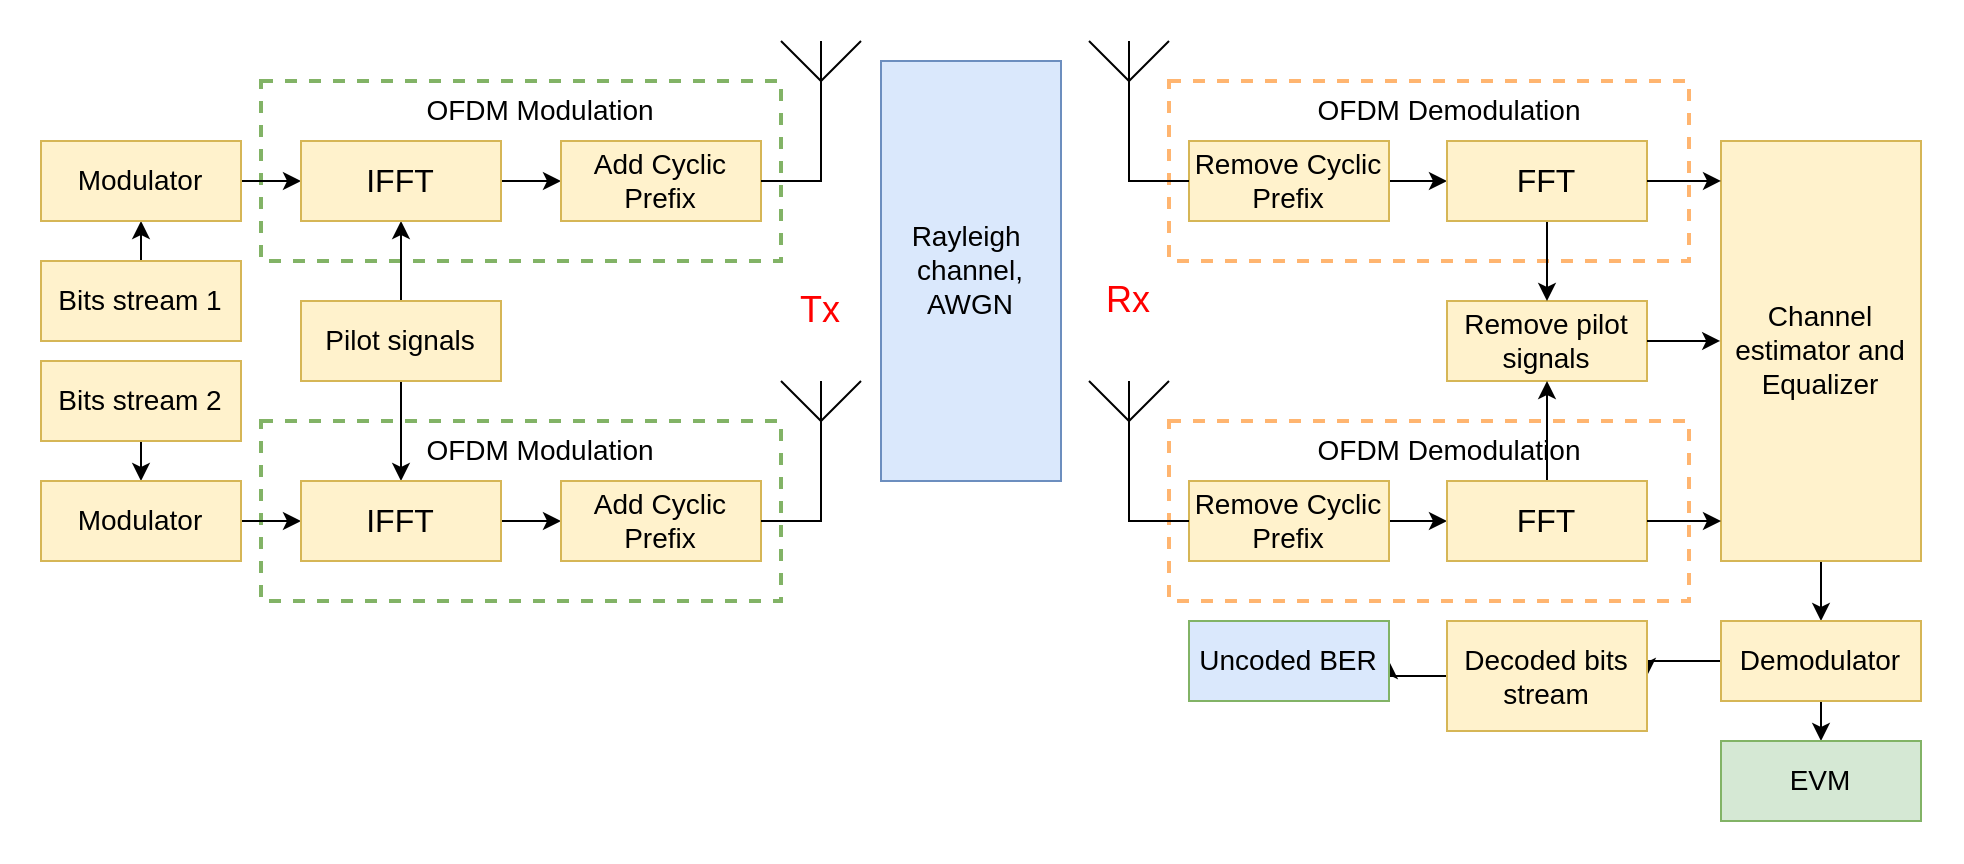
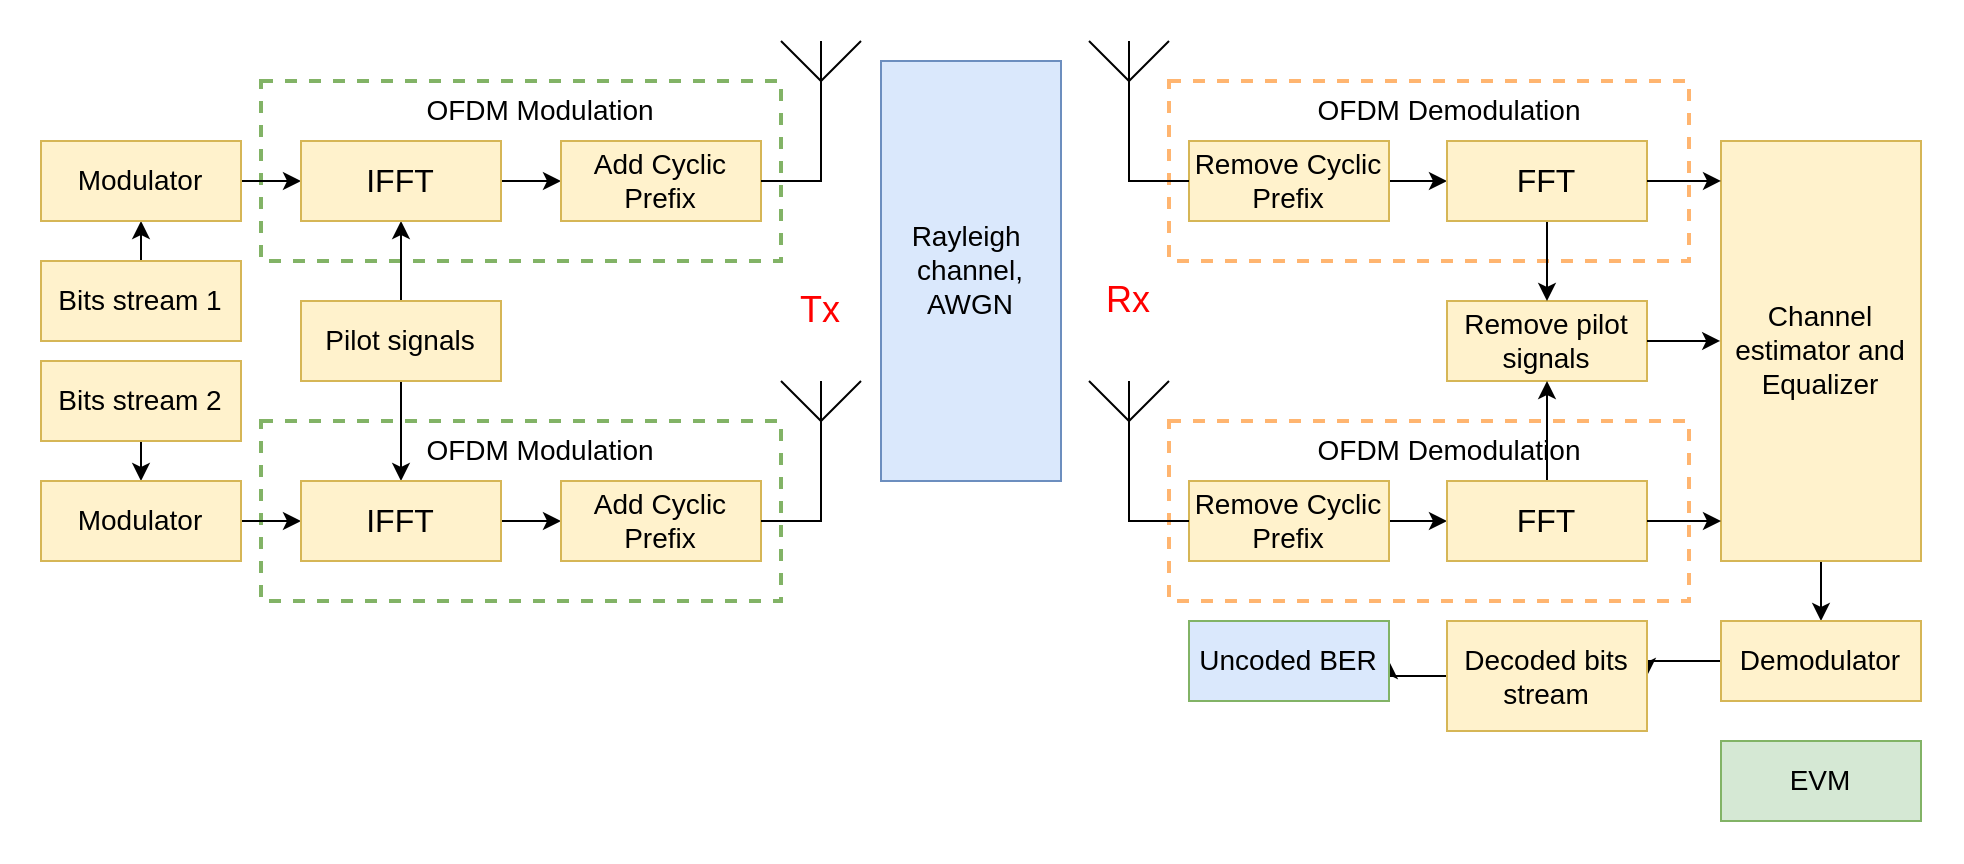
edge "Demodulator" -> "EVM": removed
